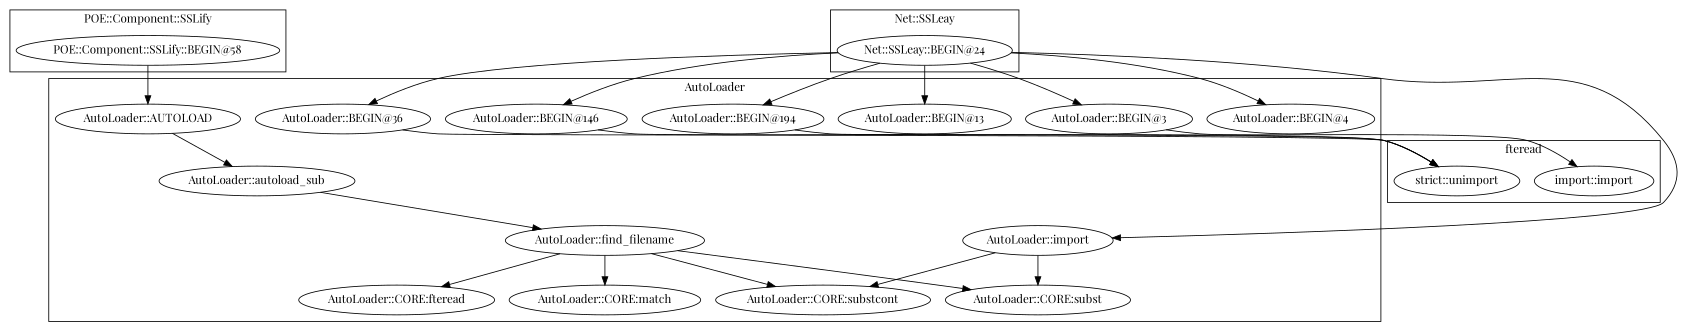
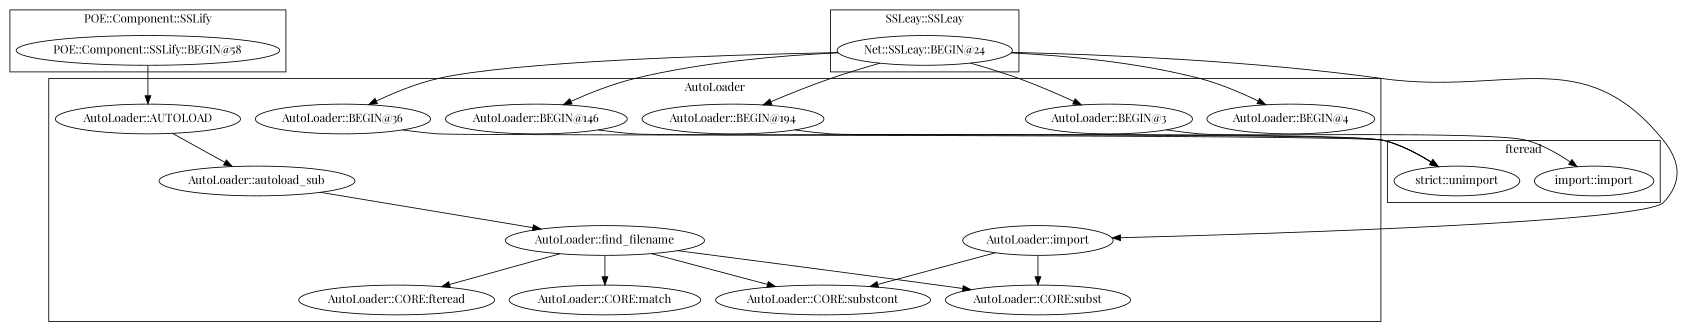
cluster "Net::SSLeay": label "Net::SSLeay" -> "SSLeay::SSLeay"
node "AutoLoader::BEGIN@13": removed
